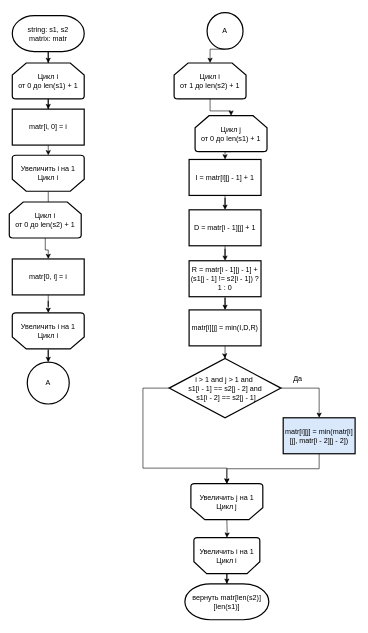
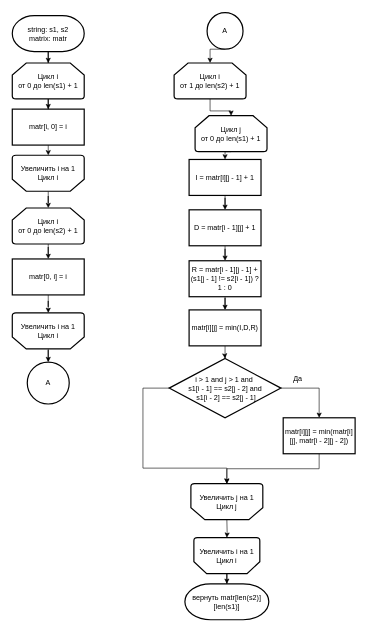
node "Цикл i от 0 до len(s2) + 1": moved (45, 220) -> (48, 226)
node "matr[i][j] = min(matr[i][j], matr[i - 2][j - 2])": fillcolor #dae8fc -> #ffffff
